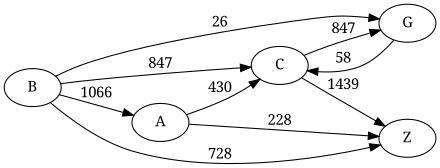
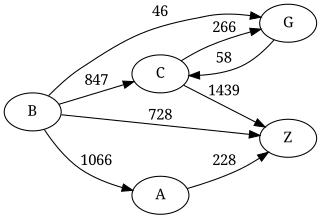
edge "B" -> "G": label "26" -> "46"
edge "C" -> "G": label "847" -> "266"
edge "A" -> "C": removed, label "430"
